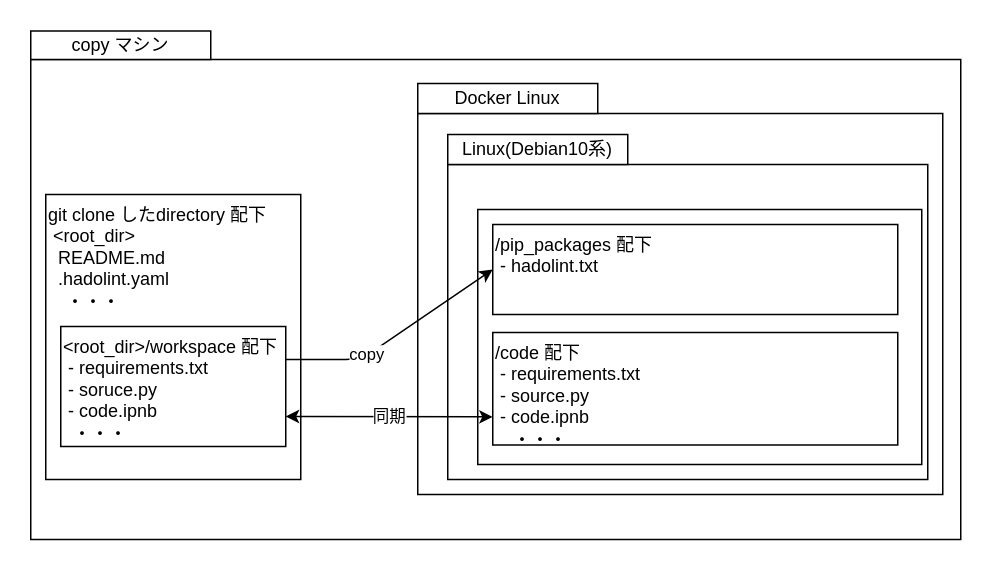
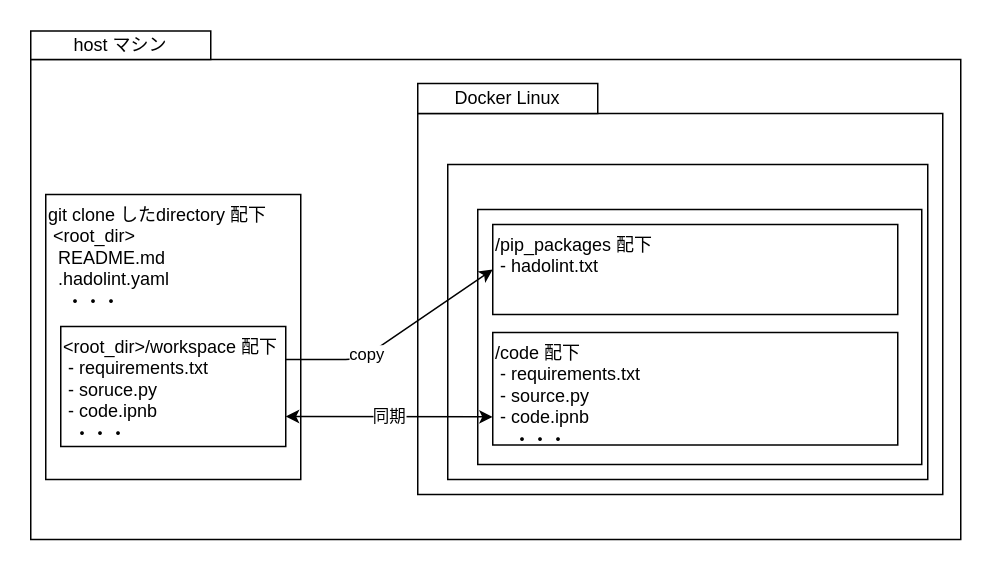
node "copy マシン": label "copy マシン" -> "host マシン"
node "Linux(Debian10系)": removed
